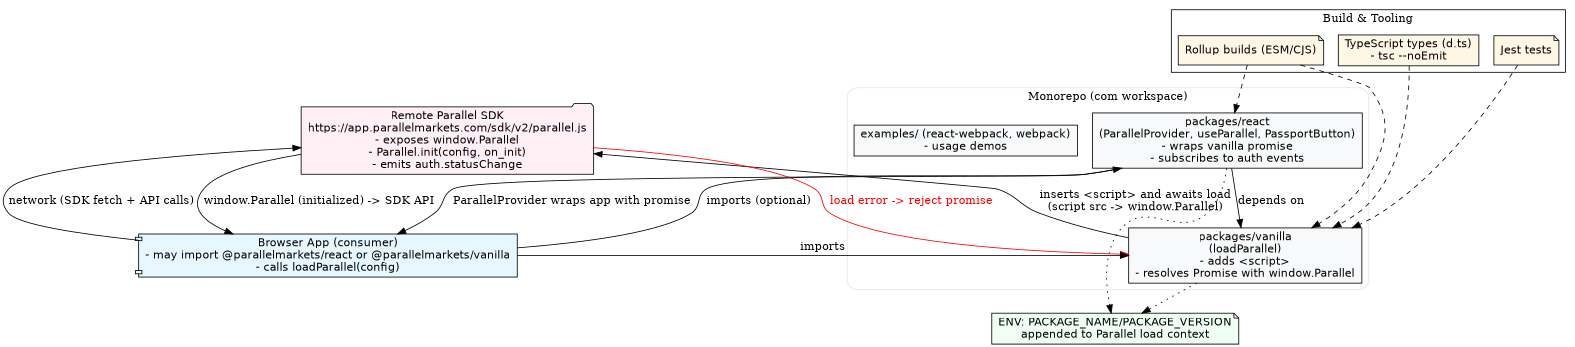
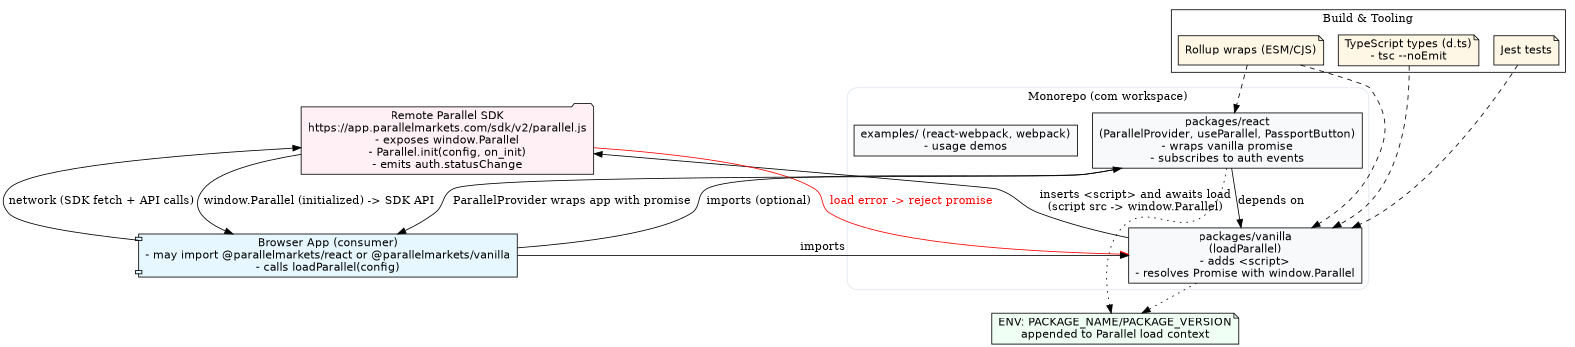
node "Rollup builds (ESM/CJS)": label "Rollup builds (ESM/CJS)" -> "Rollup wraps (ESM/CJS)"
node "TypeScript types (d.ts) - tsc --noEmit": shape box -> note
